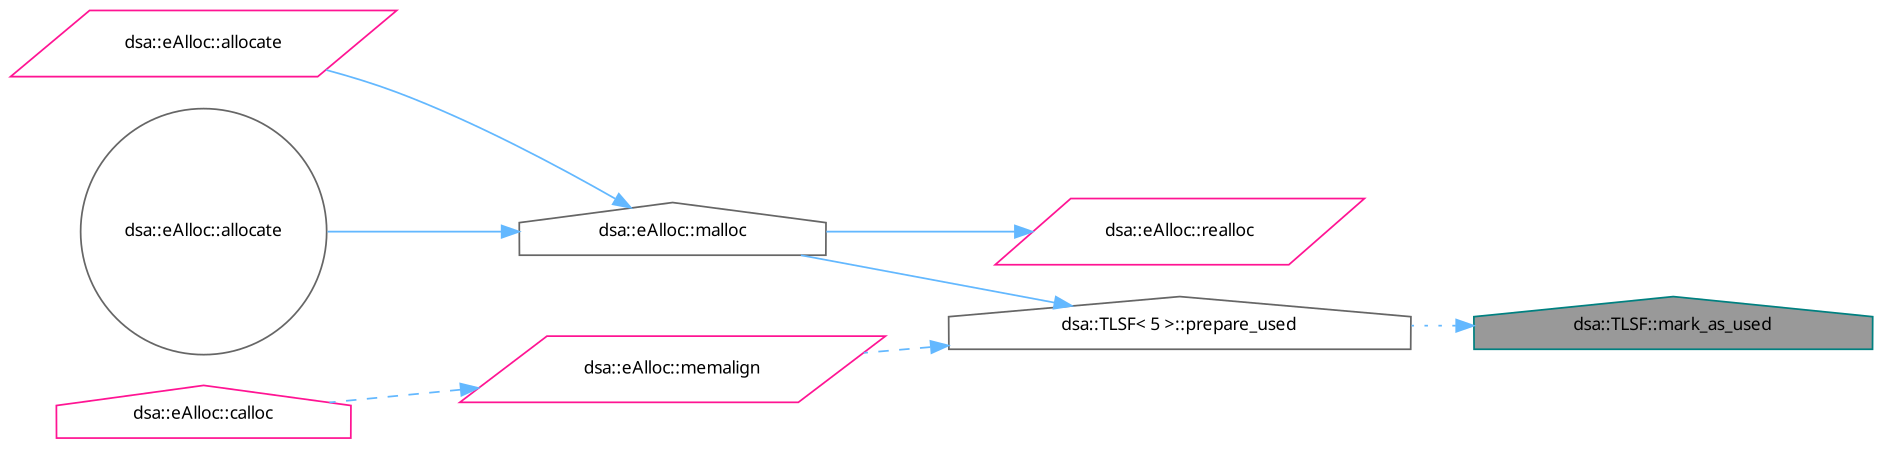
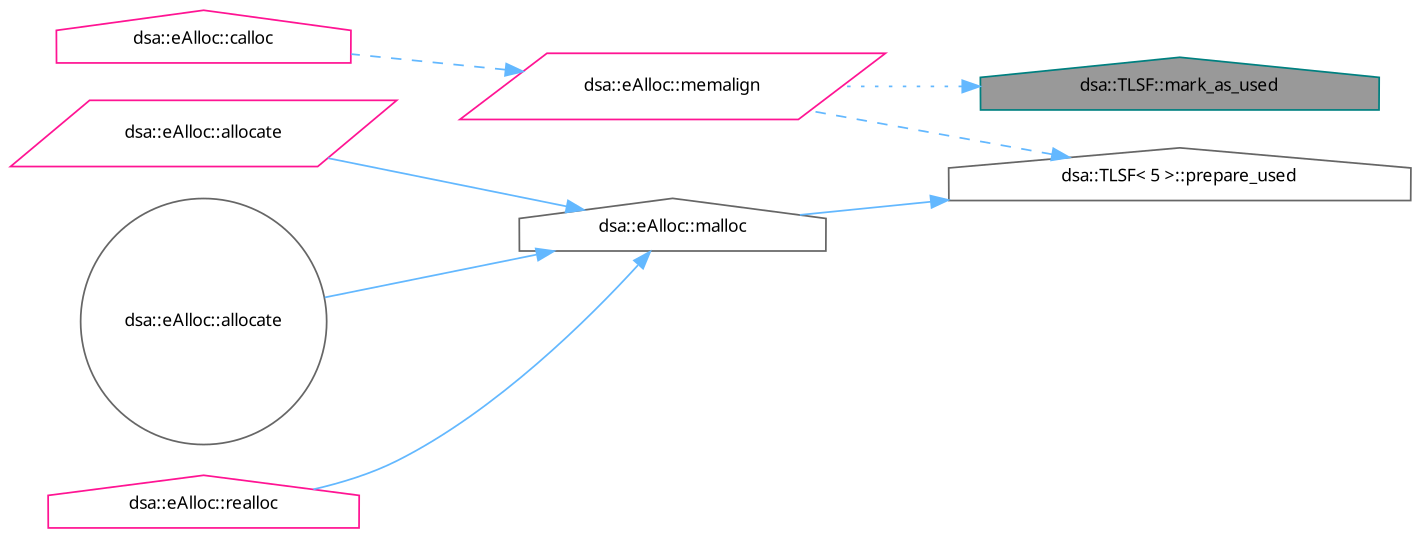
edge "dsa::eAlloc::malloc" -> "dsa::eAlloc::realloc": reversed
node "dsa::eAlloc::realloc": shape parallelogram -> house
edge "dsa::TLSF< 5 >::prepare_used" -> "dsa::TLSF::mark_as_used": now "dsa::eAlloc::memalign" -> "dsa::TLSF::mark_as_used"
